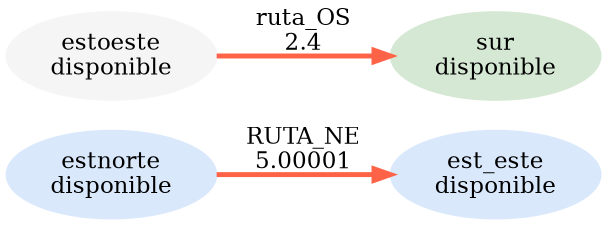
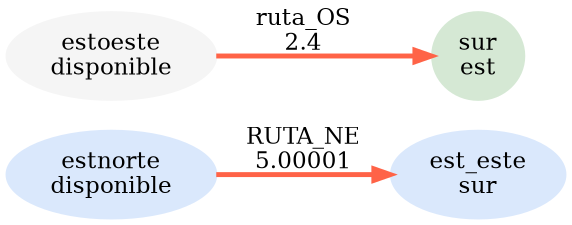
node "sur disponible": label "sur disponible" -> "sur est"
node "est_este disponible": label "est_este disponible" -> "est_este sur"
